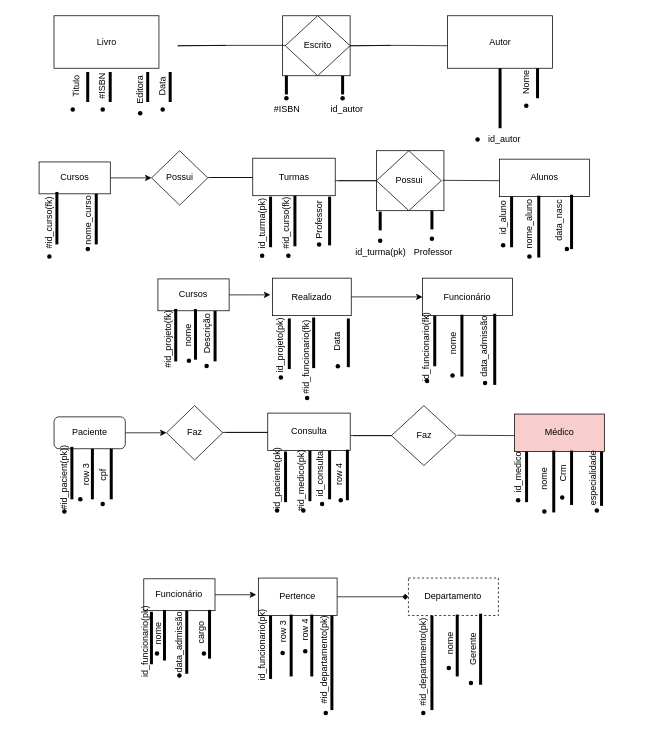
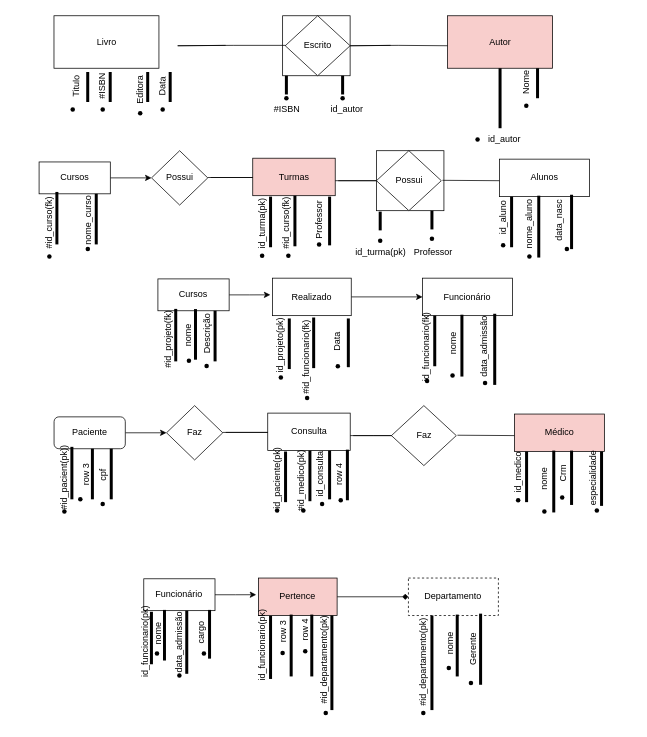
node "Autor": fillcolor #ffffff -> #f8cecc
node "Turmas": fillcolor #ffffff -> #f8cecc
node "Pertence": fillcolor #ffffff -> #f8cecc
